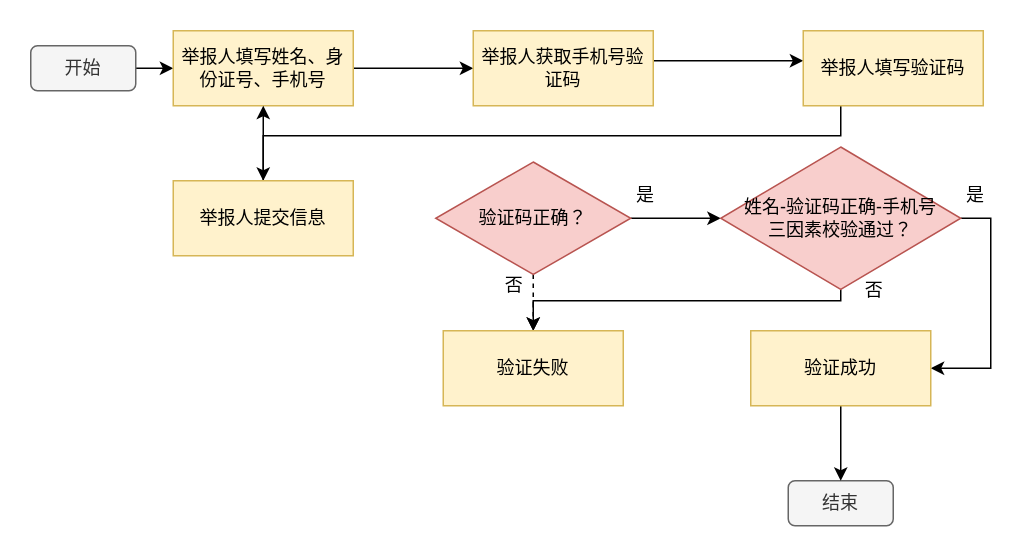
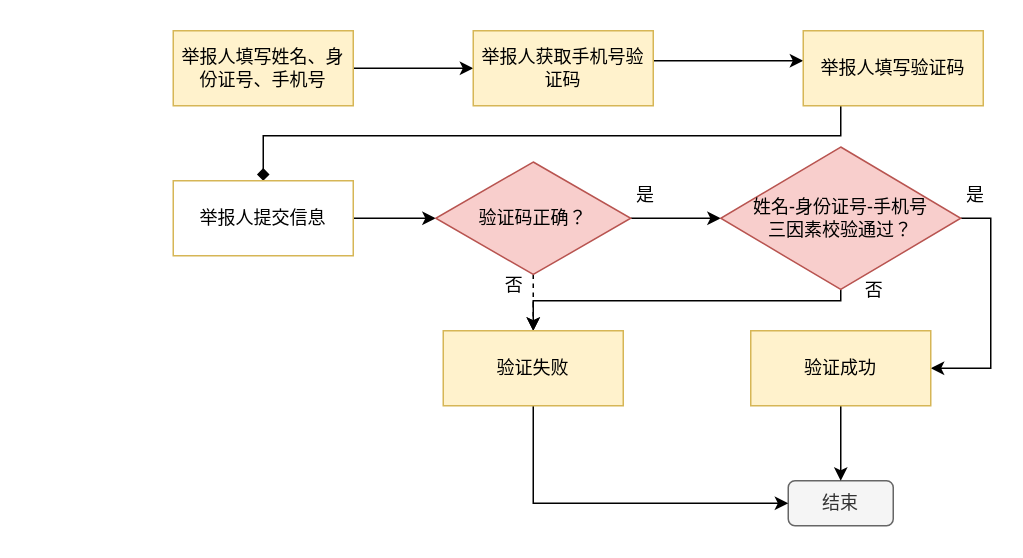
node "开始": removed
edge "开始" -> "举报人填写姓名、身份证号、手机号": removed
edge "举报人提交信息" -> "举报人填写姓名、身份证号、手机号": now "举报人提交信息" -> "验证码正确？"
edge "举报人填写验证码" -> "举报人提交信息": arrowhead classic -> diamond
node "举报人提交信息": fillcolor #fff2cc -> #ffffff
node "姓名-验证码正确-手机号 三因素校验通过？": label "姓名-验证码正确-手机号 三因素校验通过？" -> "姓名-身份证号-手机号 三因素校验通过？"
edge "验证失败" -> "结束": added
